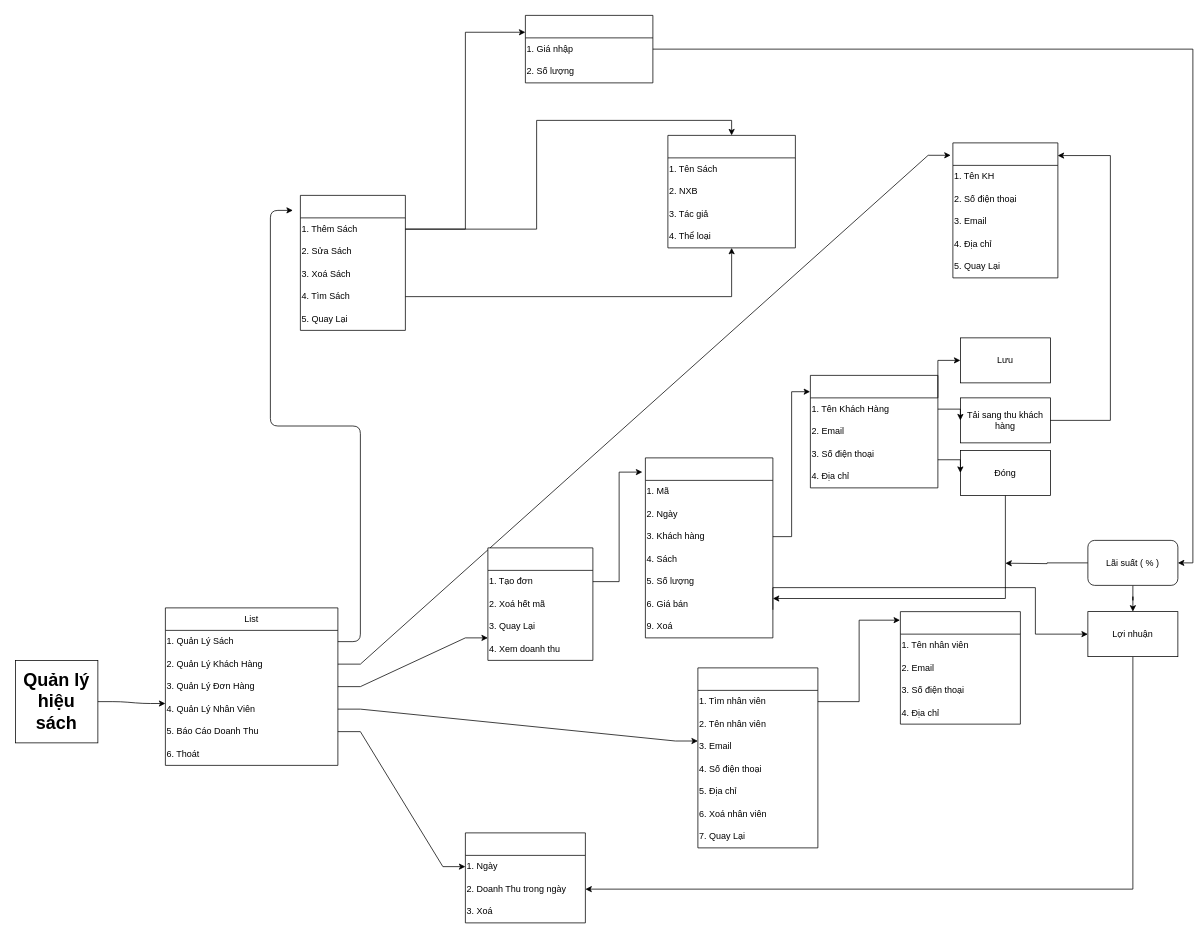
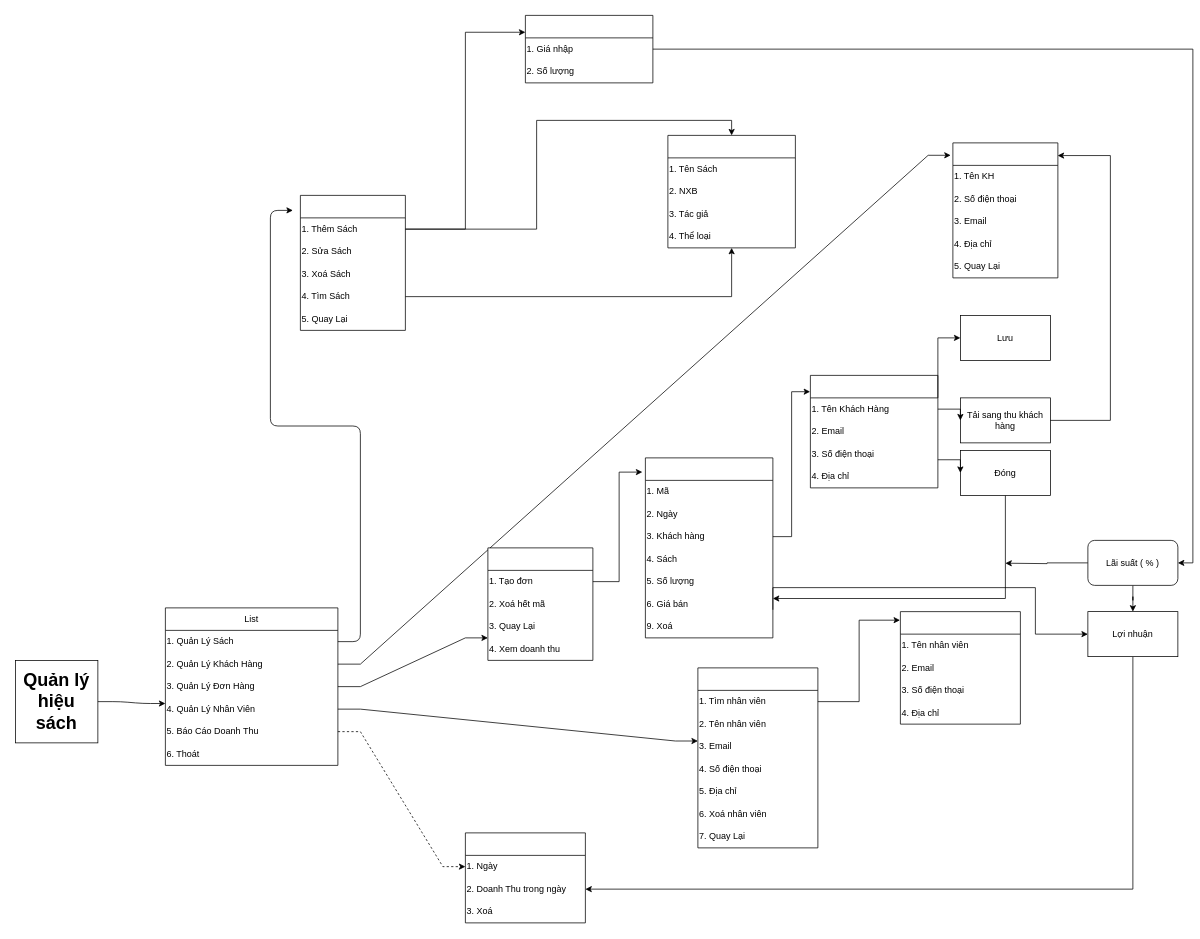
node "Lưu": moved (1005, 360) -> (1005, 338)
edge "5. Báo Cáo Doanh Thu" -> "1. Ngày": style solid -> dashed
